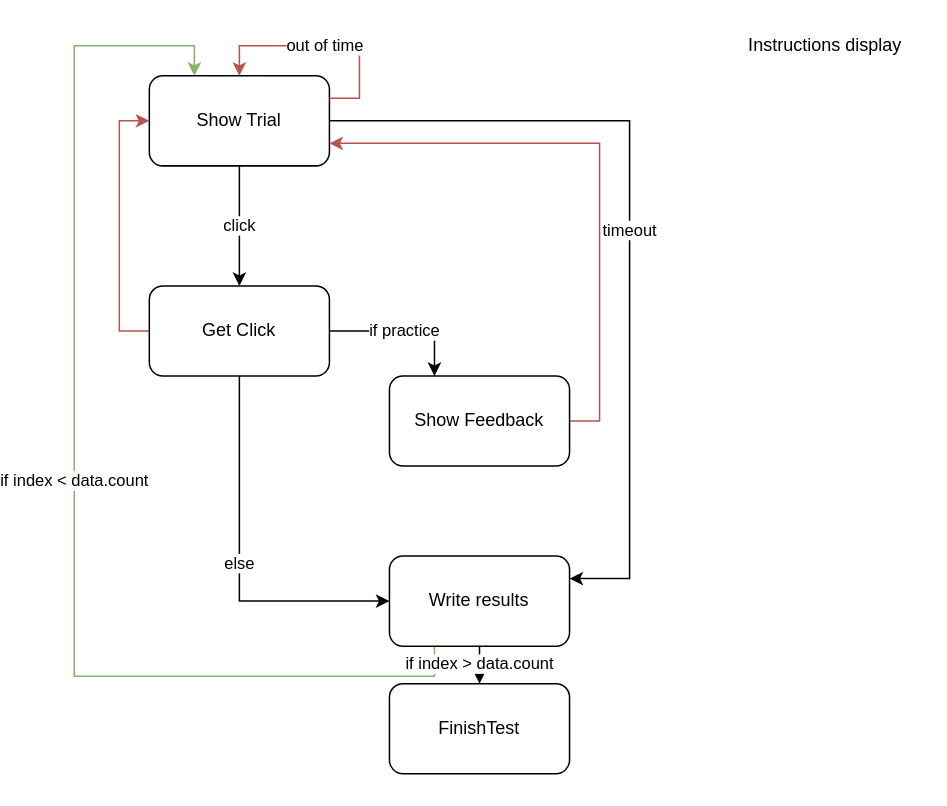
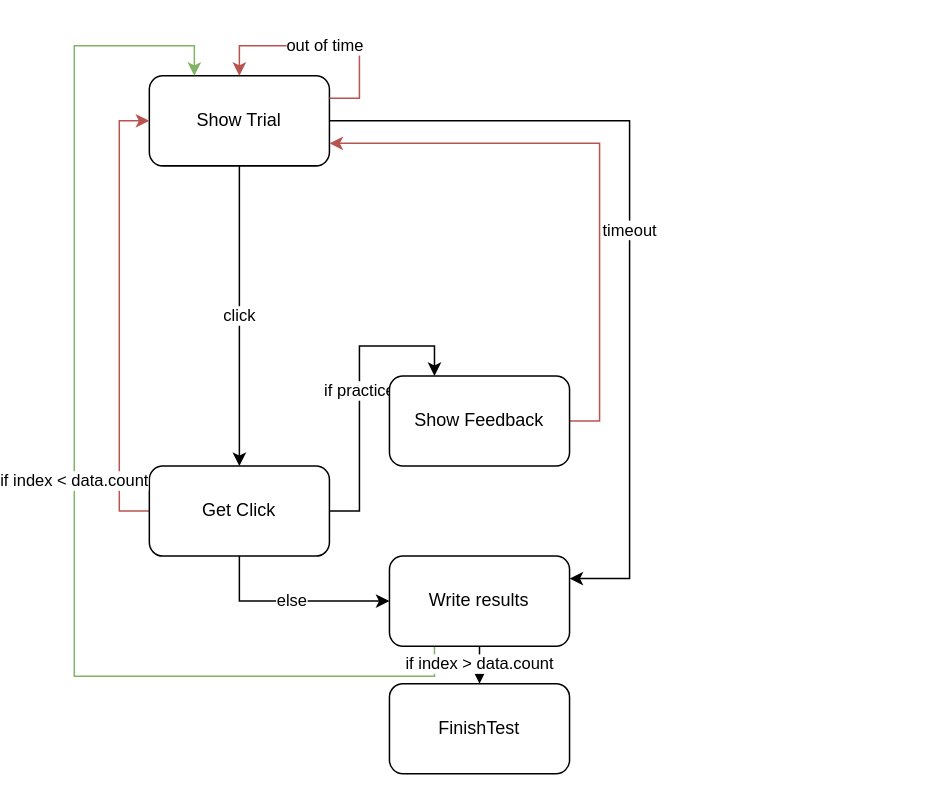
node "Instructions display": removed
node "Get Click": moved (239, 331) -> (239, 511)
